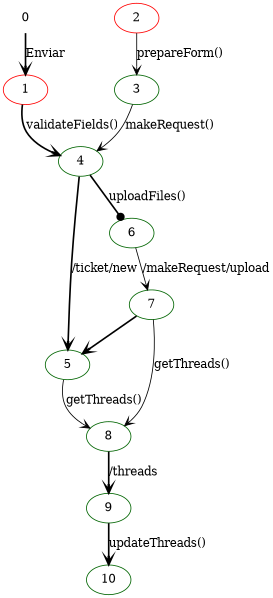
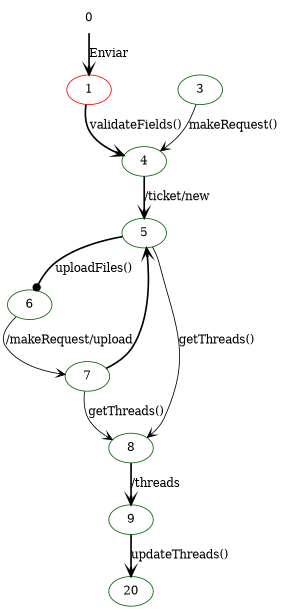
node "2": removed
edge "4" -> "6": now "5" -> "6"
node "10": label "10" -> "20"
